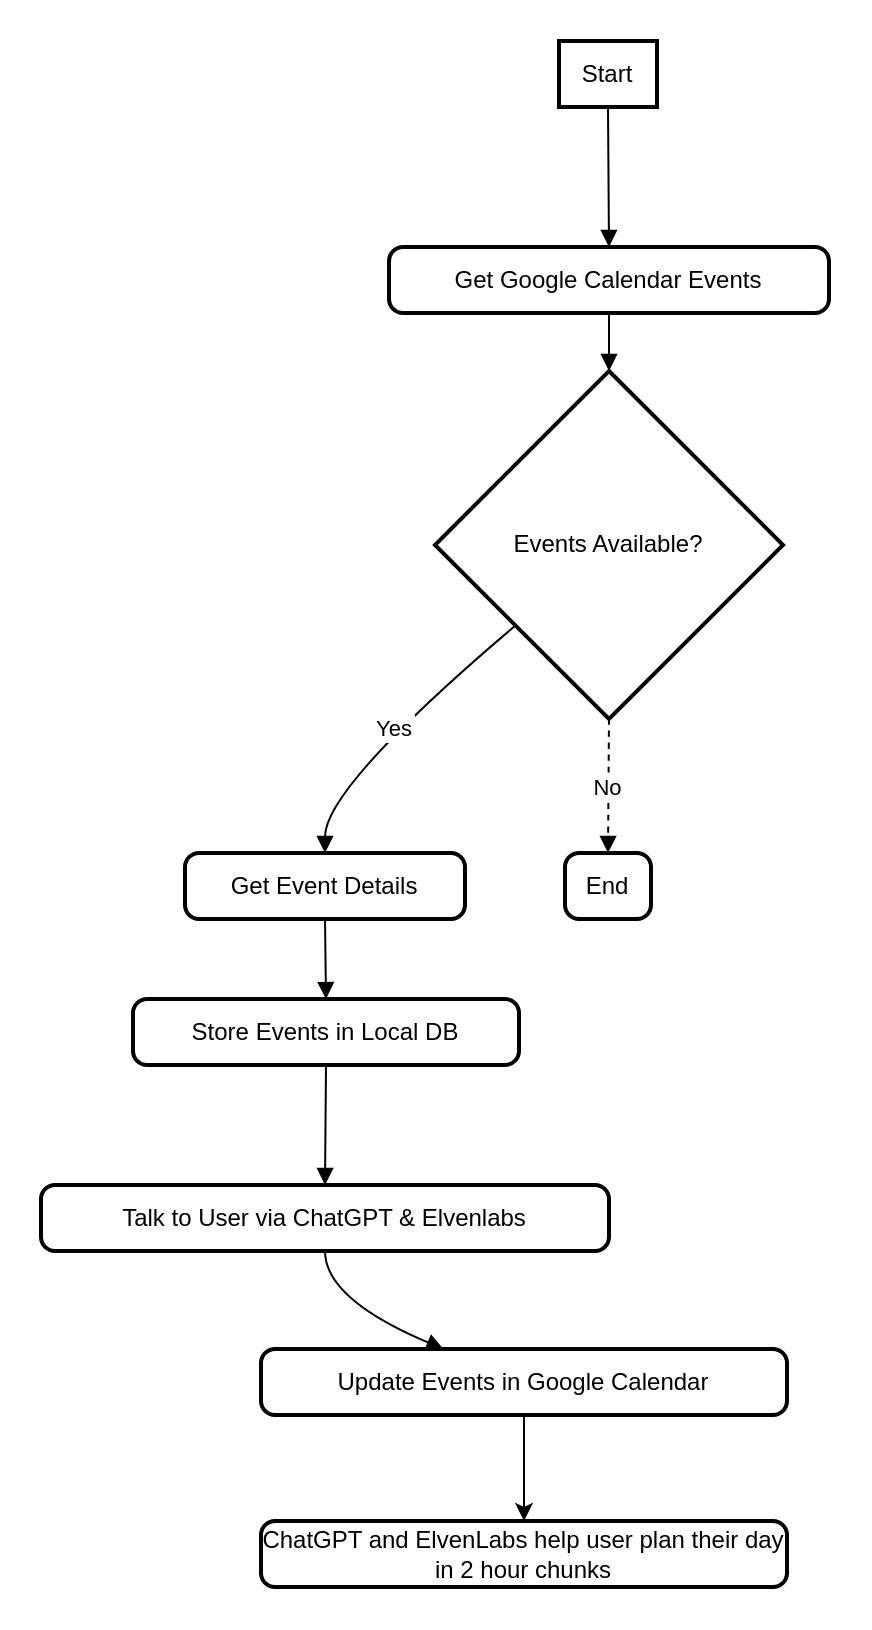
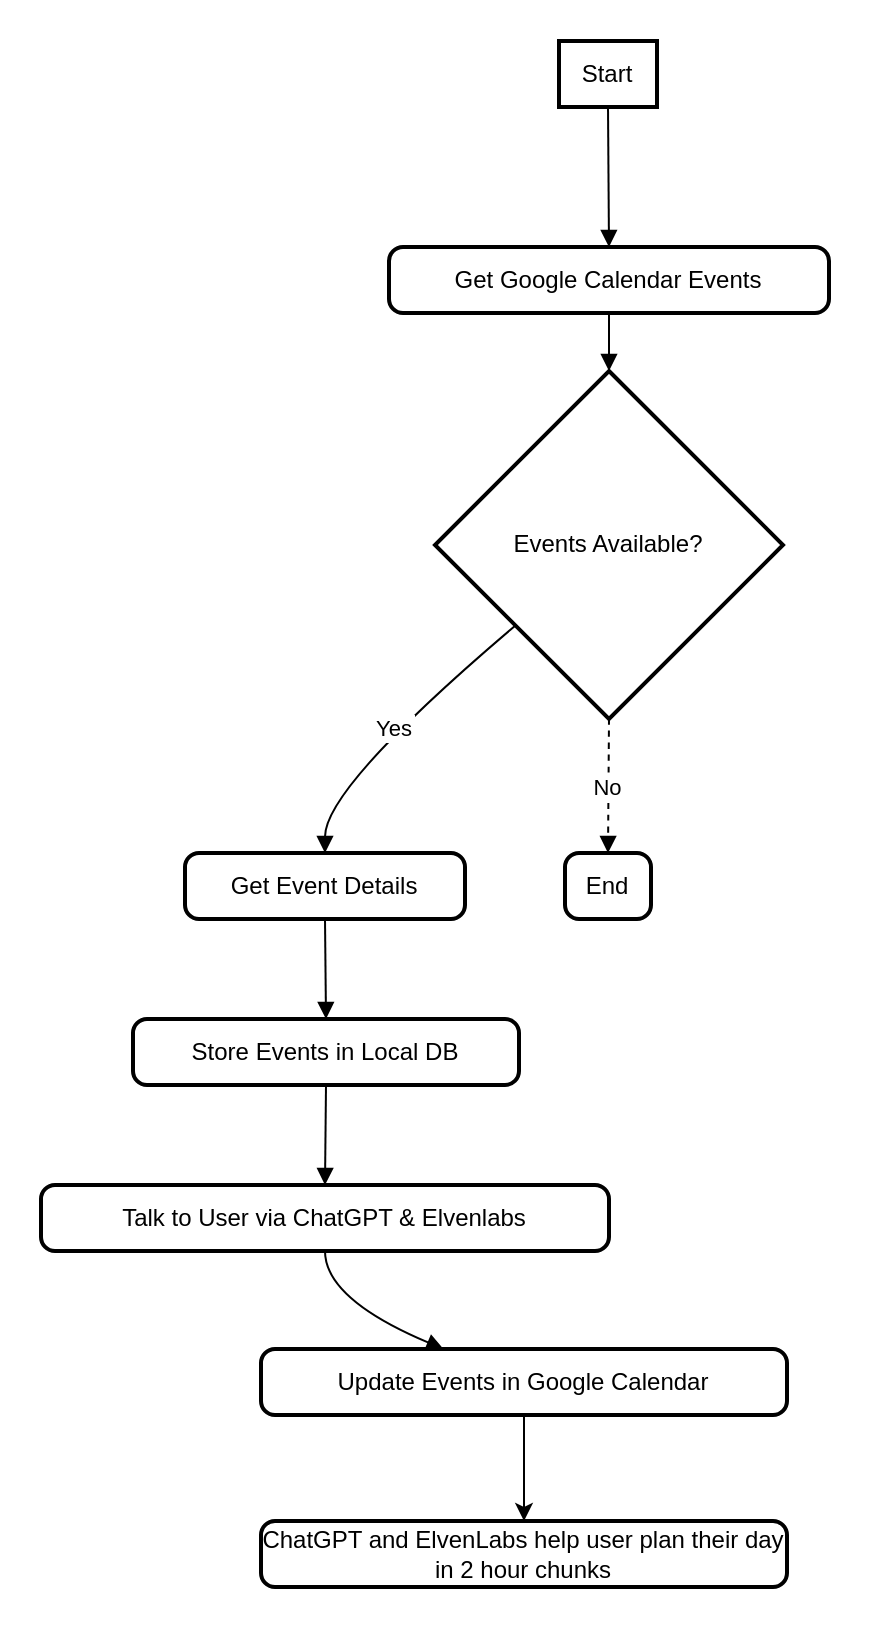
node "Store Events in Local DB": moved (326, 1032) -> (326, 1052)
